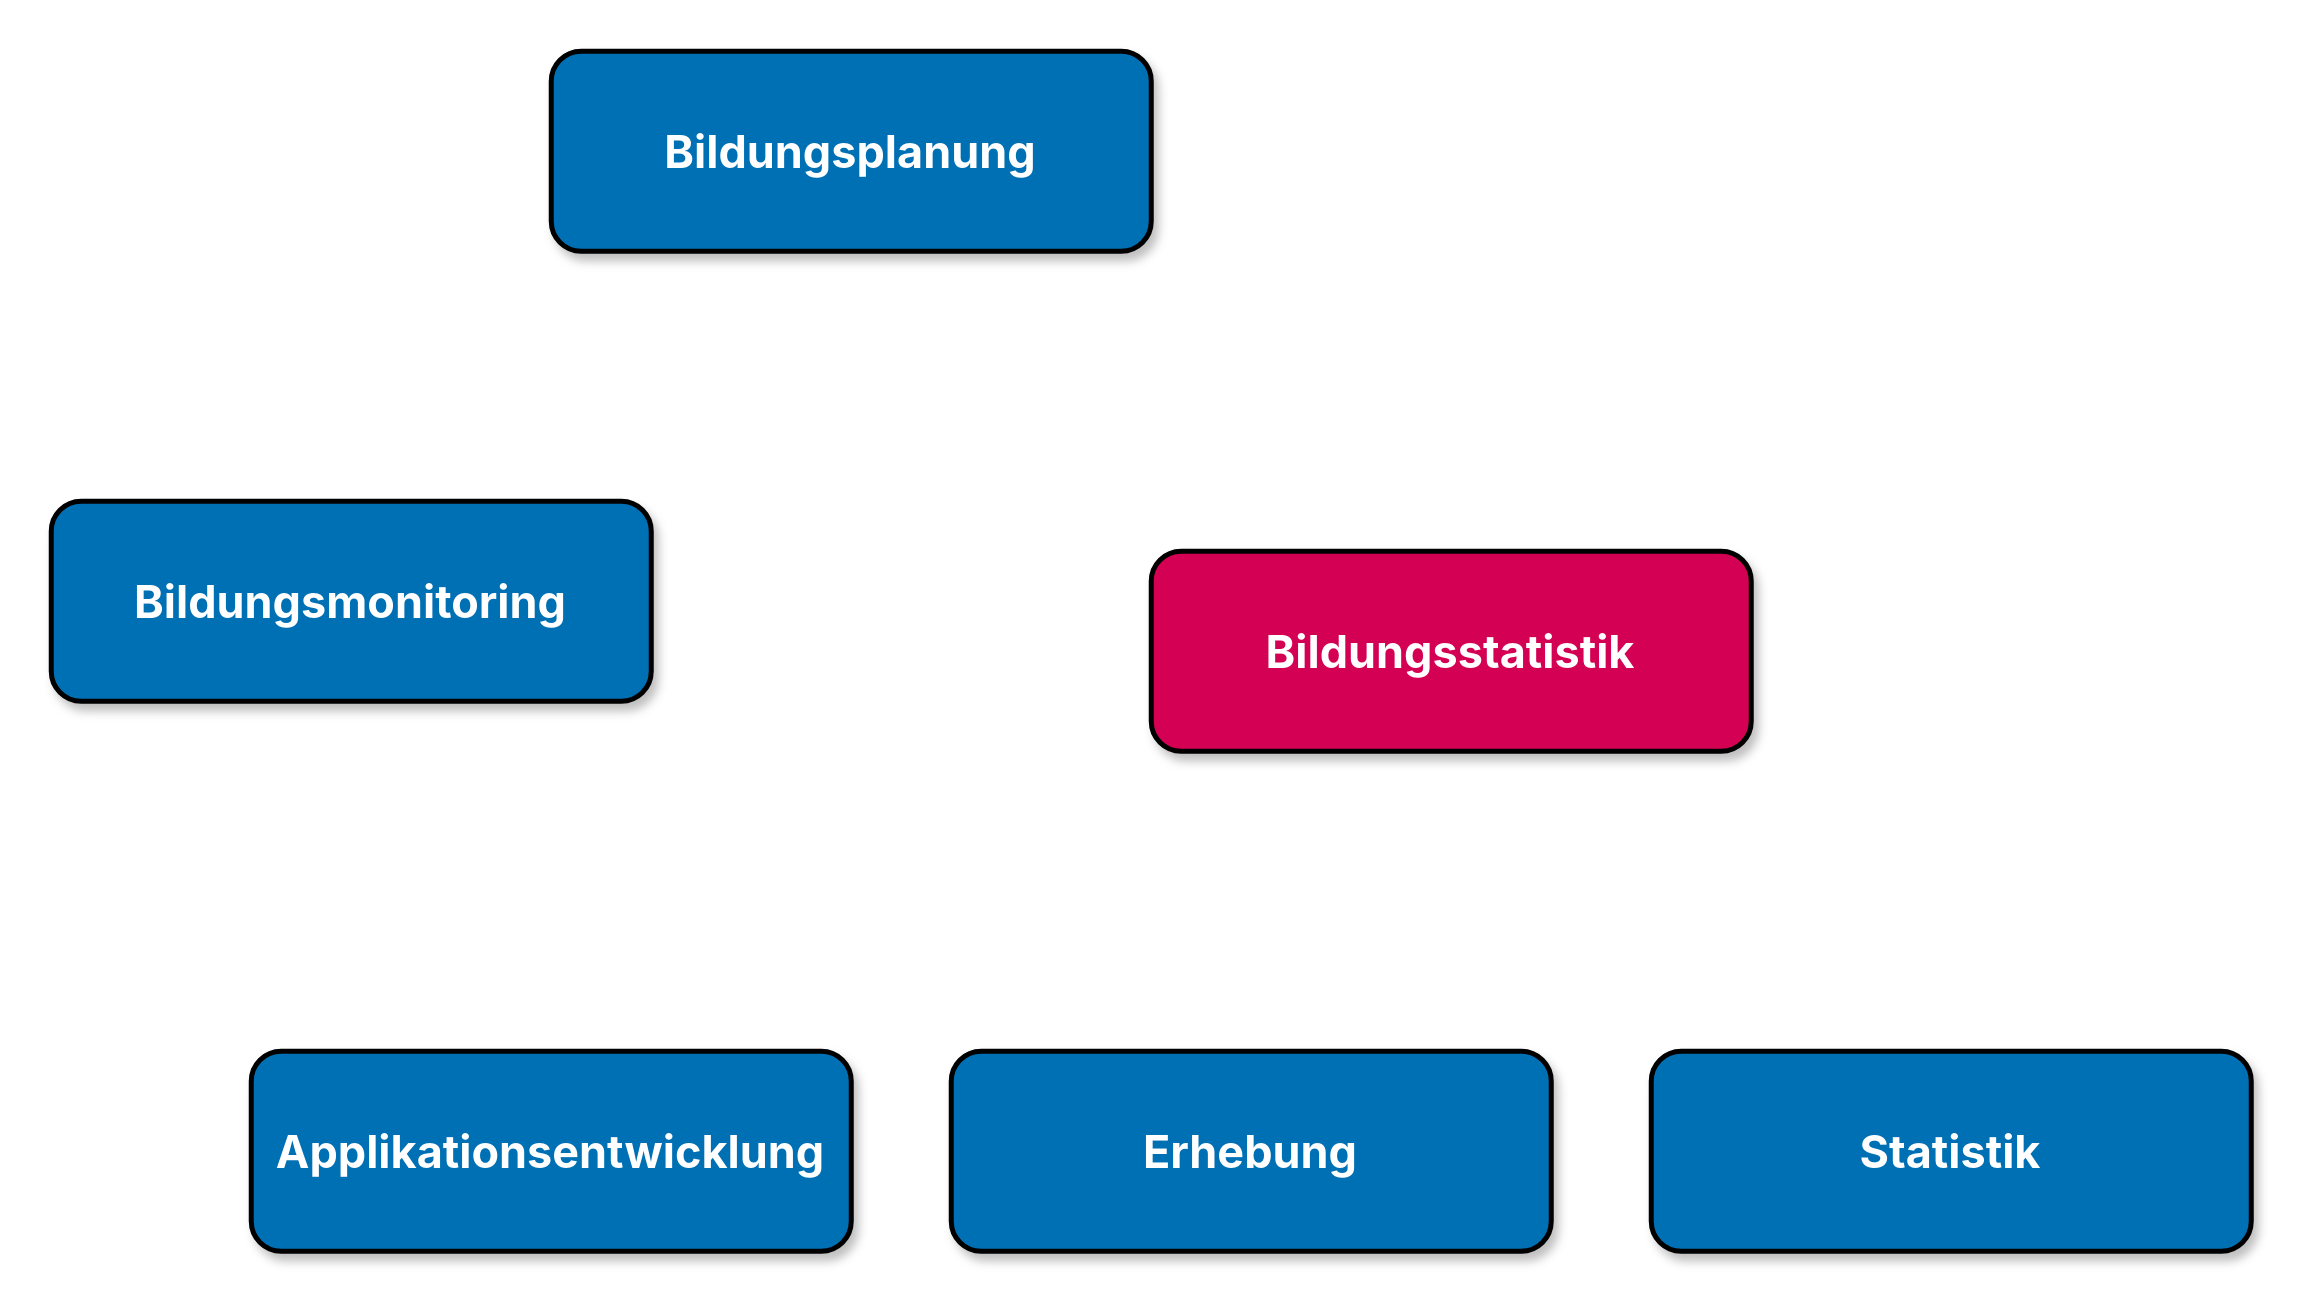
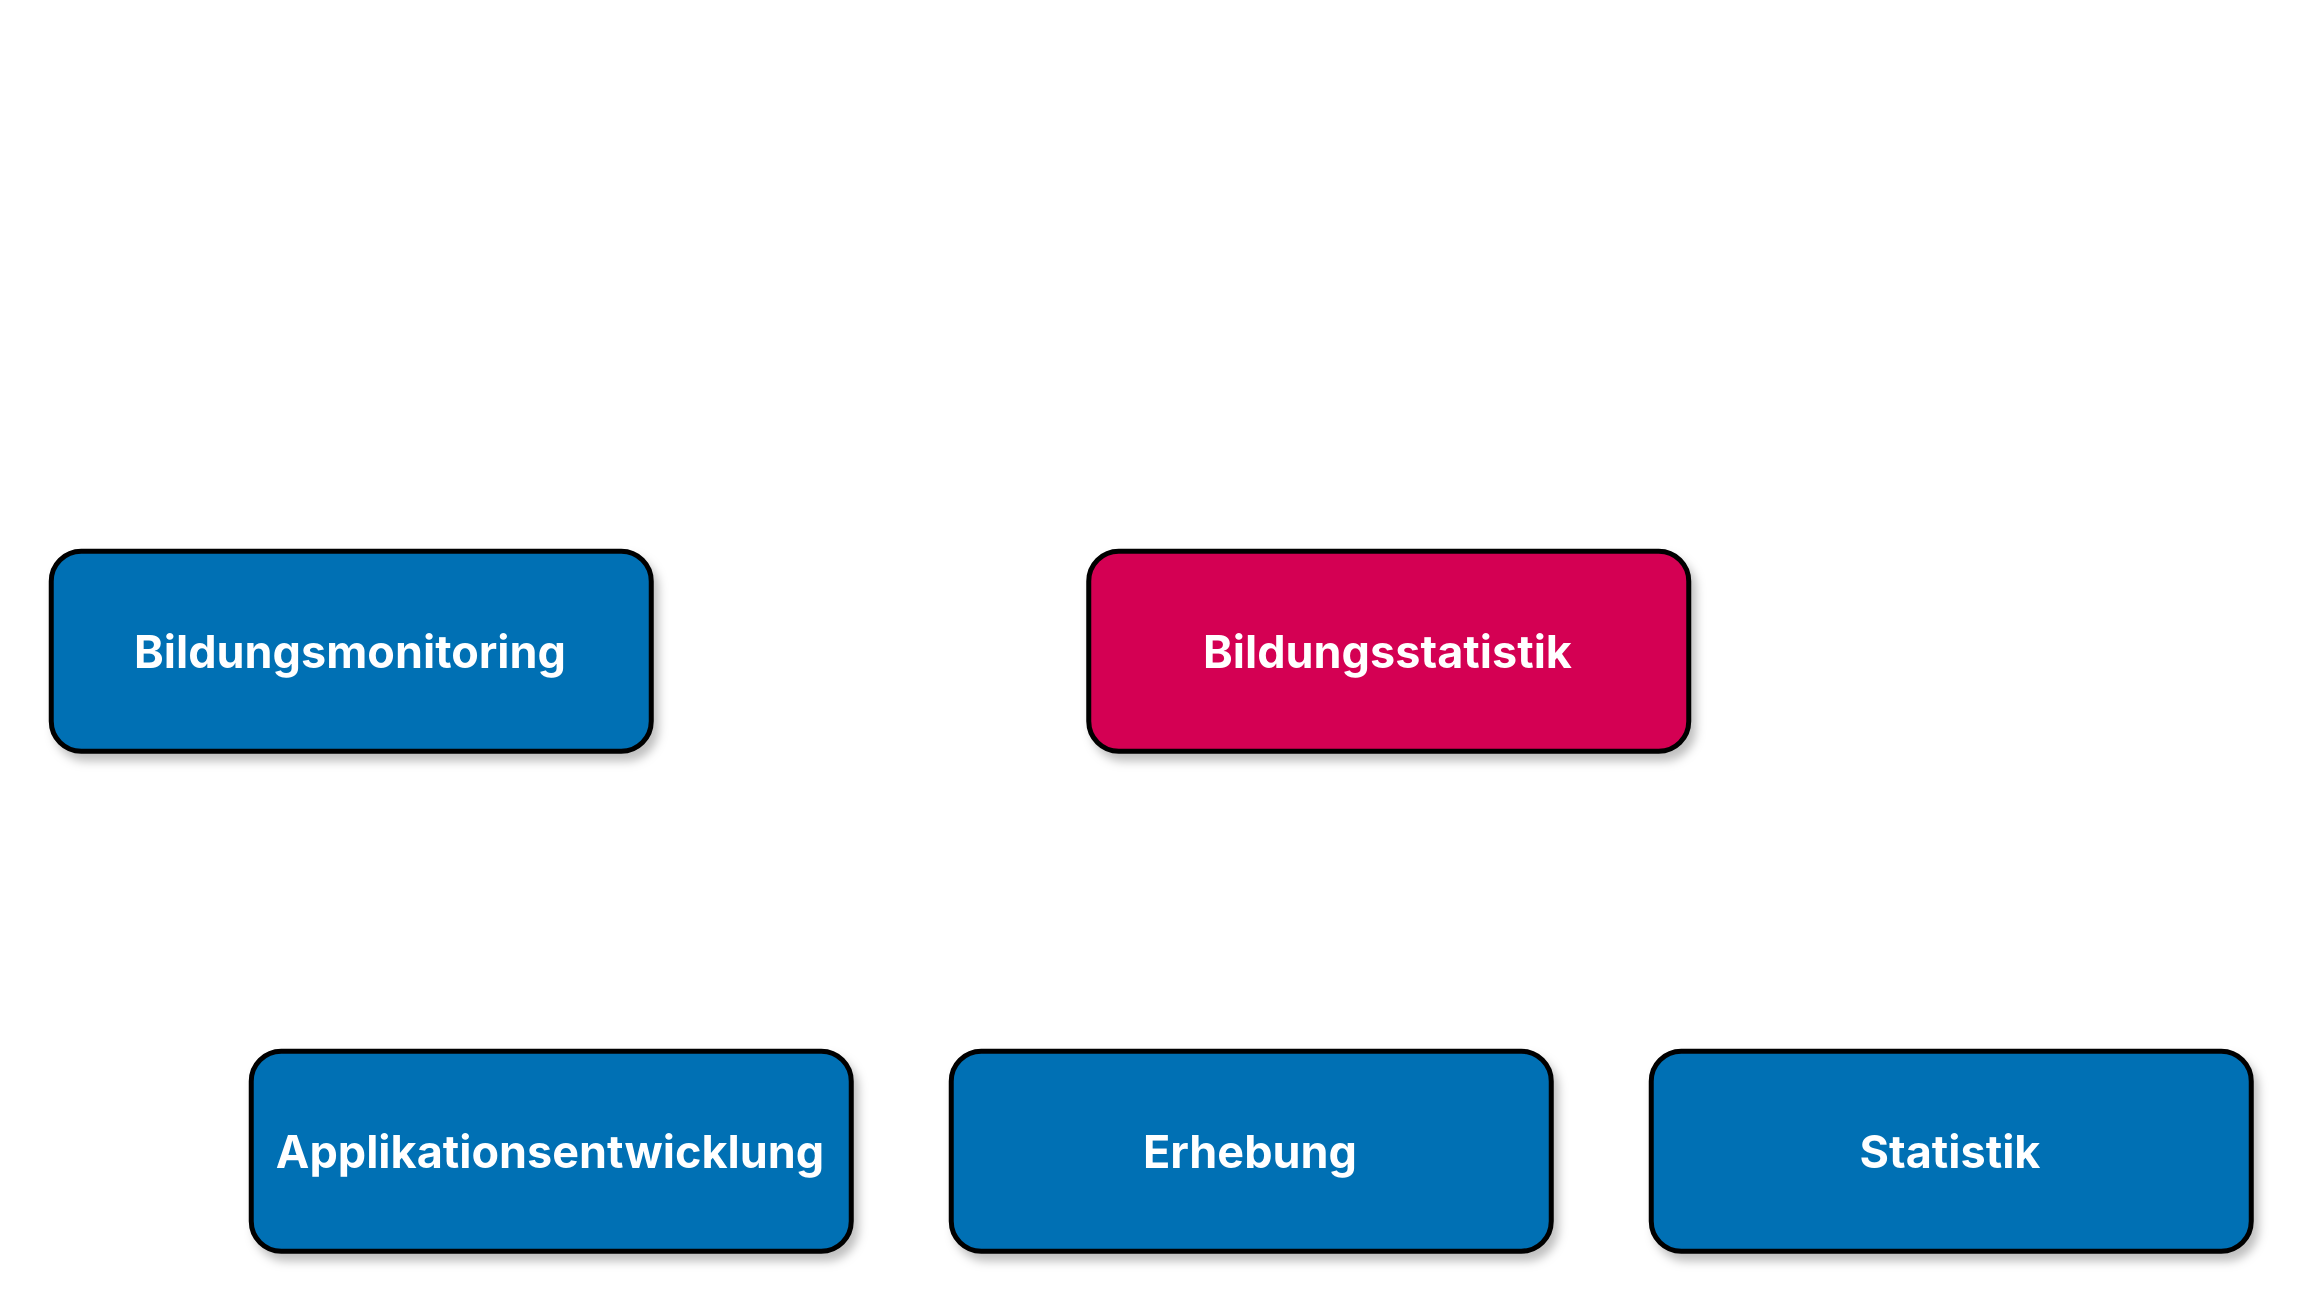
node "Bildungsplanung": removed
node "Bildungsmonitoring": moved (351, 601) -> (351, 651)
node "Bildungsstatistik": moved (1451, 651) -> (1389, 651)
